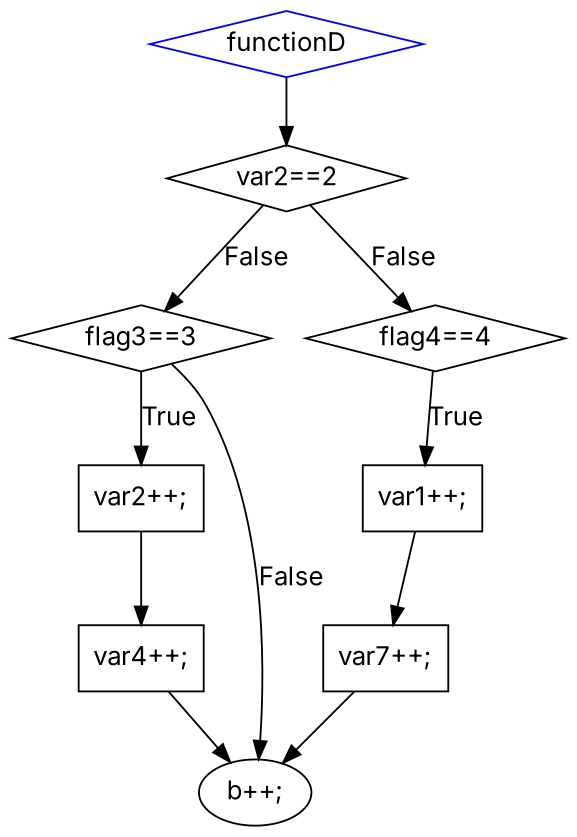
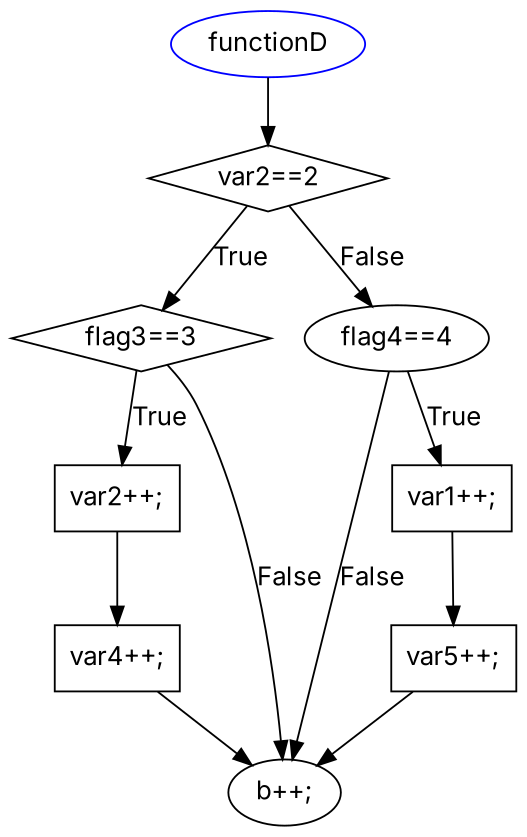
node "functionD": shape diamond -> ellipse
edge "var2==2" -> "flag3==3": label "False" -> "True"
node "flag4==4": shape diamond -> ellipse
edge "flag4==4" -> "b++;": added, label "False"
node "var7++;": label "var7++;" -> "var5++;"
